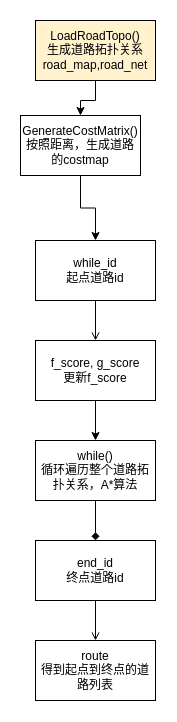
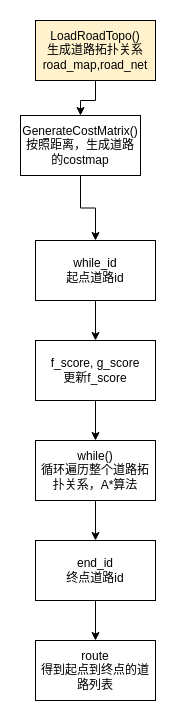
edge "while_id 起点道路id" -> "f_score, g_score 更新f_score": arrowhead open -> classic
edge "while() 循环遍历整个道路拓扑关系，A*算法" -> "end_id 终点道路id": arrowhead diamond -> classic
edge "end_id 终点道路id" -> "route 得到起点到终点的道路列表": arrowhead open -> classic
